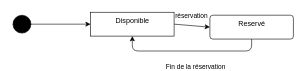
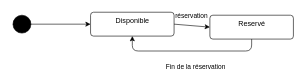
node "Disponible": shape rectangle -> rounded rectangle
